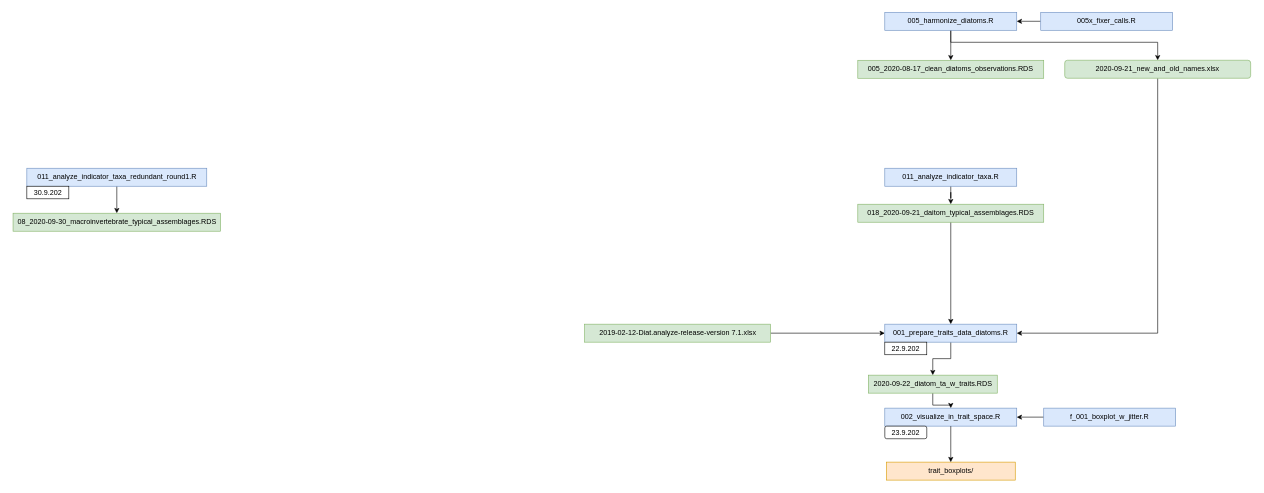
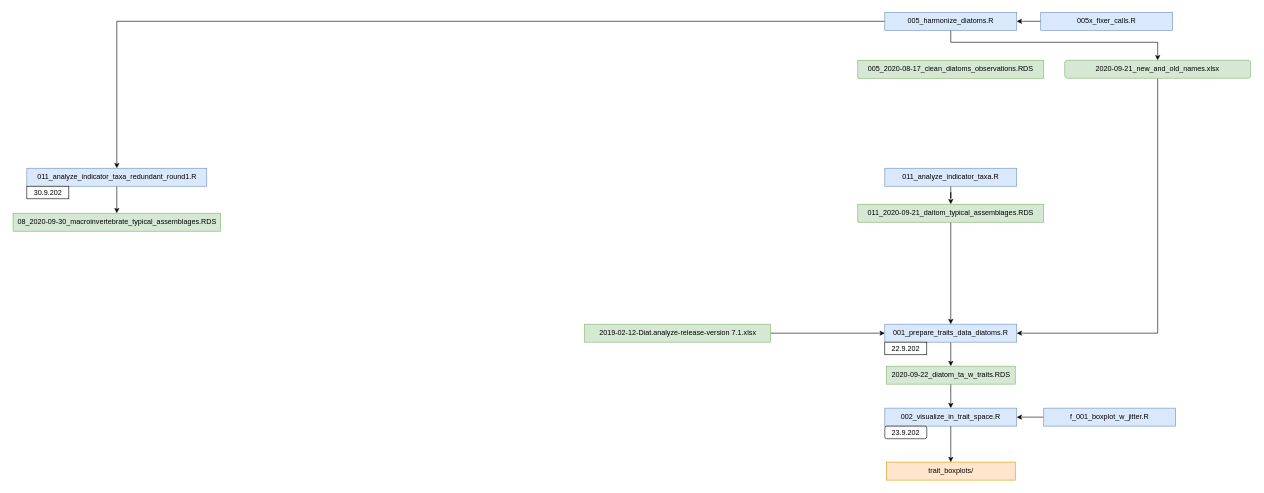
edge "005_harmonize_diatoms.R" -> "005_2020-08-17_clean_diatoms_observations.RDS": now "005_harmonize_diatoms.R" -> "011_analyze_indicator_taxa_redundant_round1.R"
node "018_2020-09-21_daitom_typical_assemblages.RDS": label "018_2020-09-21_daitom_typical_assemblages.RDS" -> "011_2020-09-21_daitom_typical_assemblages.RDS"
node "2020-09-22_diatom_ta_w_traits.RDS": moved (933, 384) -> (951, 375)
